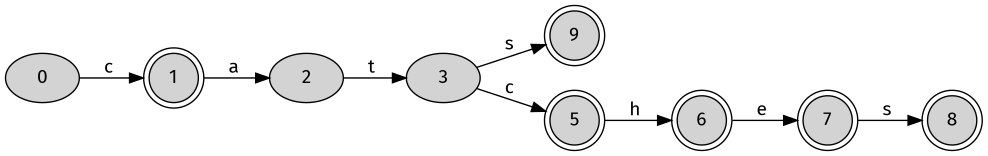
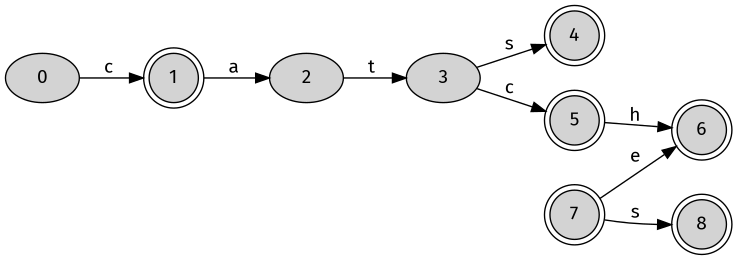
node "9": label "9" -> "4"
edge "6" -> "7": reversed
